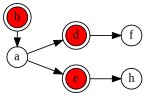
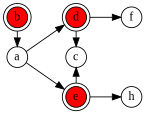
node "c": added
